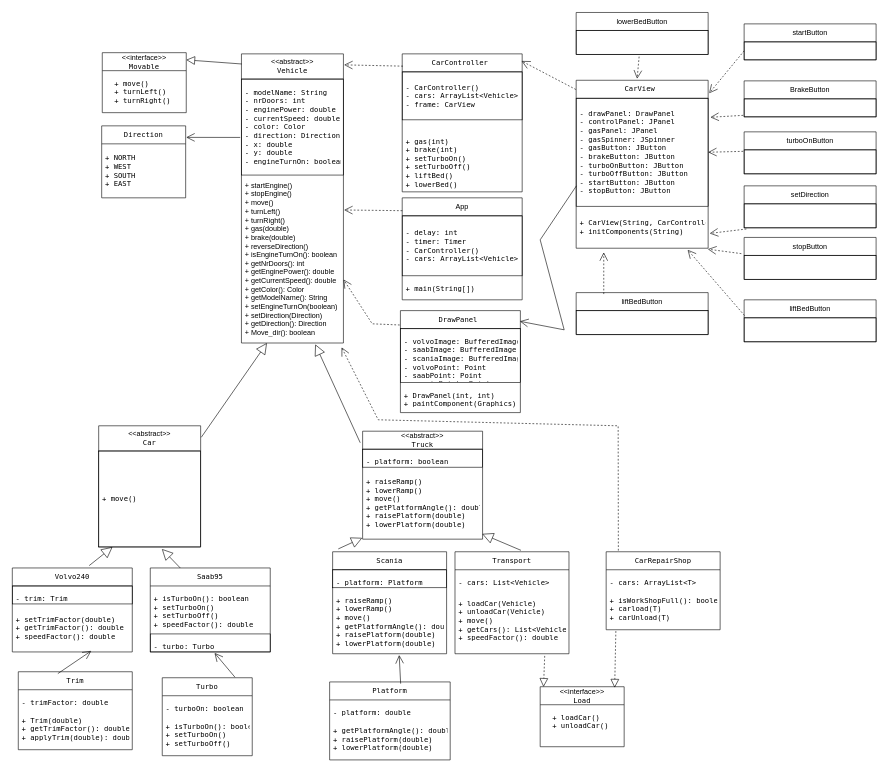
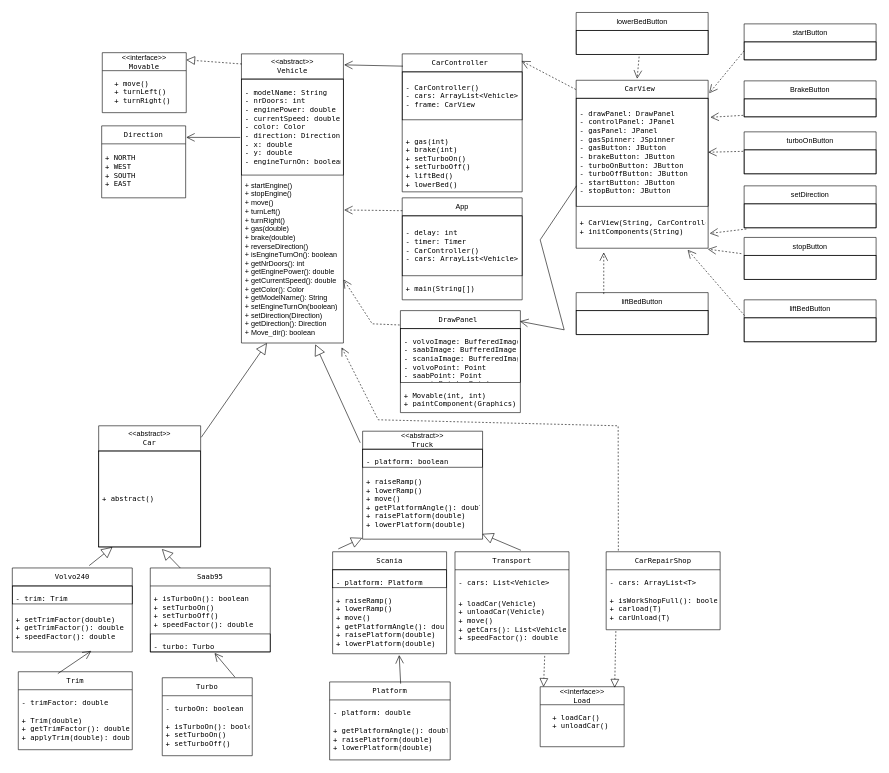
edge "<<abstract>> Vehicle" -> "<<interface>> Movable": style solid -> dashed
edge "CarController" -> "<<abstract>> Vehicle": style dashed -> solid
node "+ DrawPanel(int, int) + paintComponent(Graphics)": label "+ DrawPanel(int, int) + paintComponent(Graphics)" -> "+ Movable(int, int) + paintComponent(Graphics)"
node "+ move()": label "+ move()" -> "+ abstract()"
